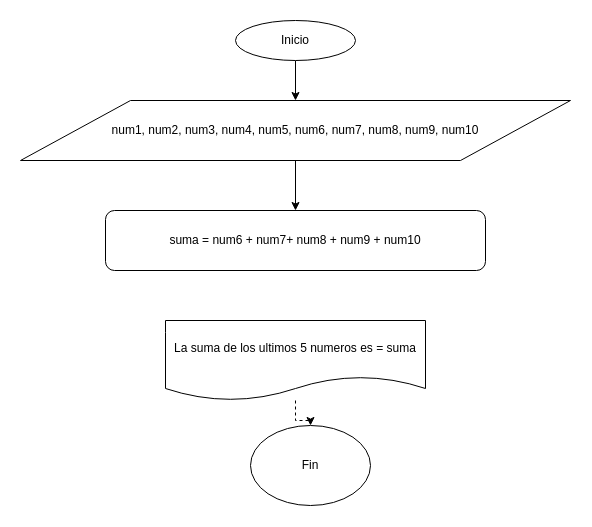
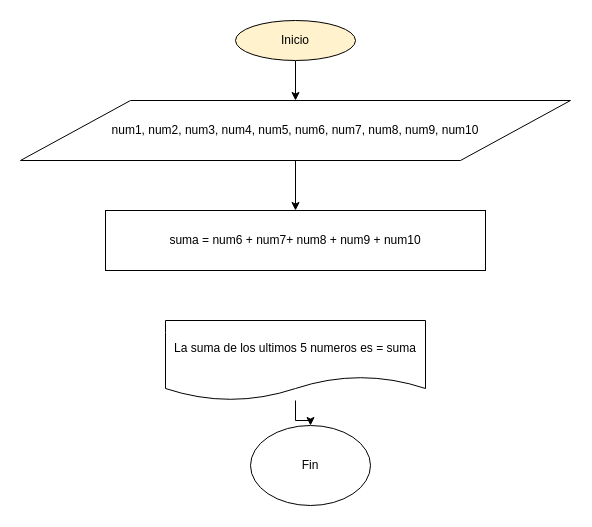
node "Inicio": fillcolor #ffffff -> #fff2cc
node "suma = num6 + num7+ num8 + num9 + num10": shape rounded rectangle -> rectangle
edge "La suma de los ultimos 5 numeros es = suma" -> "Fin": style dashed -> solid
